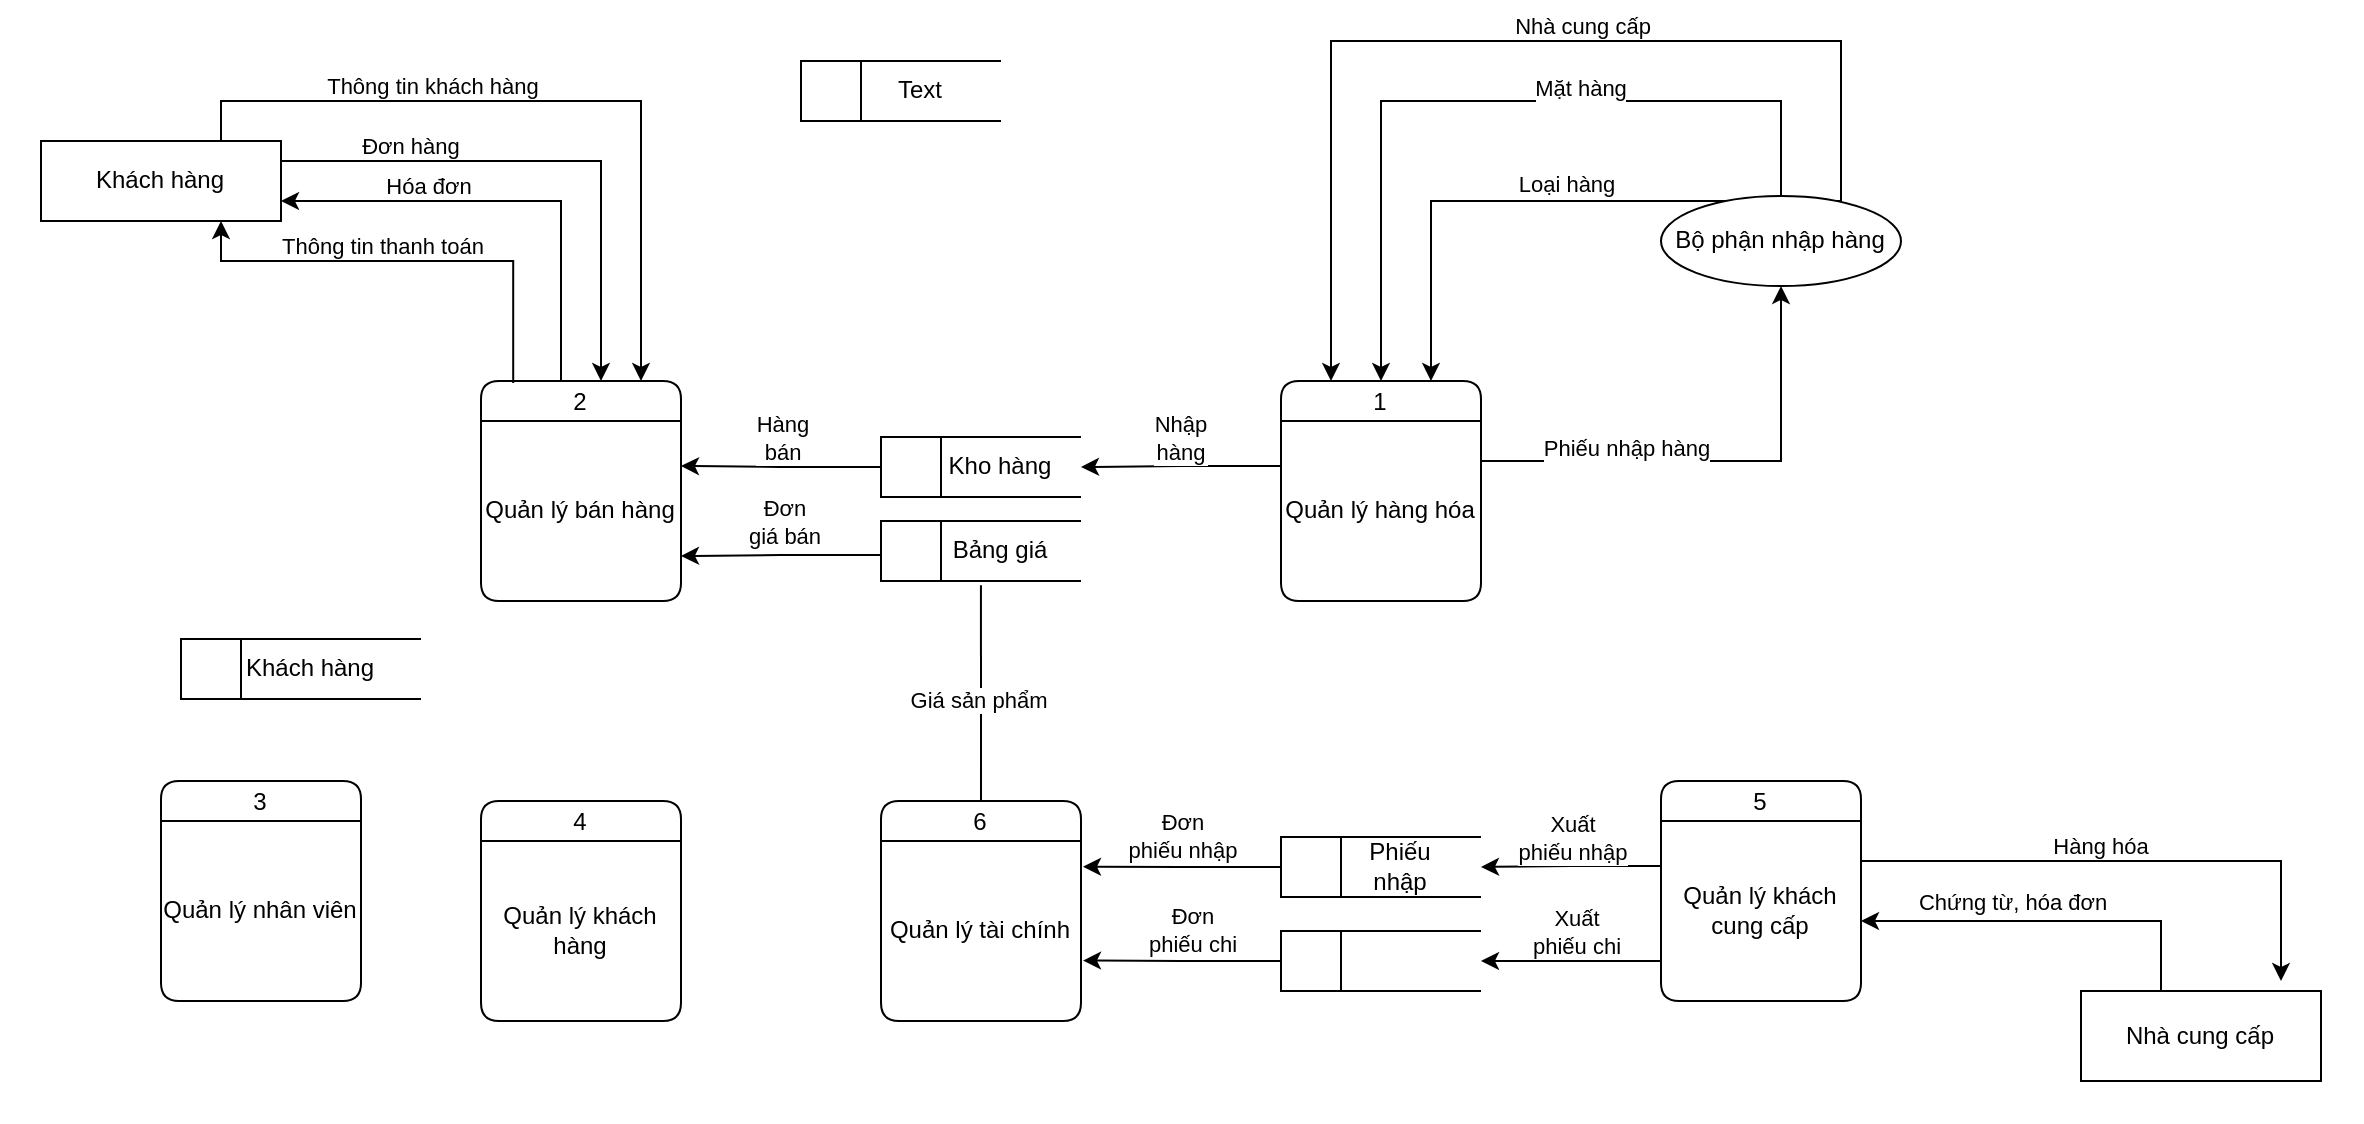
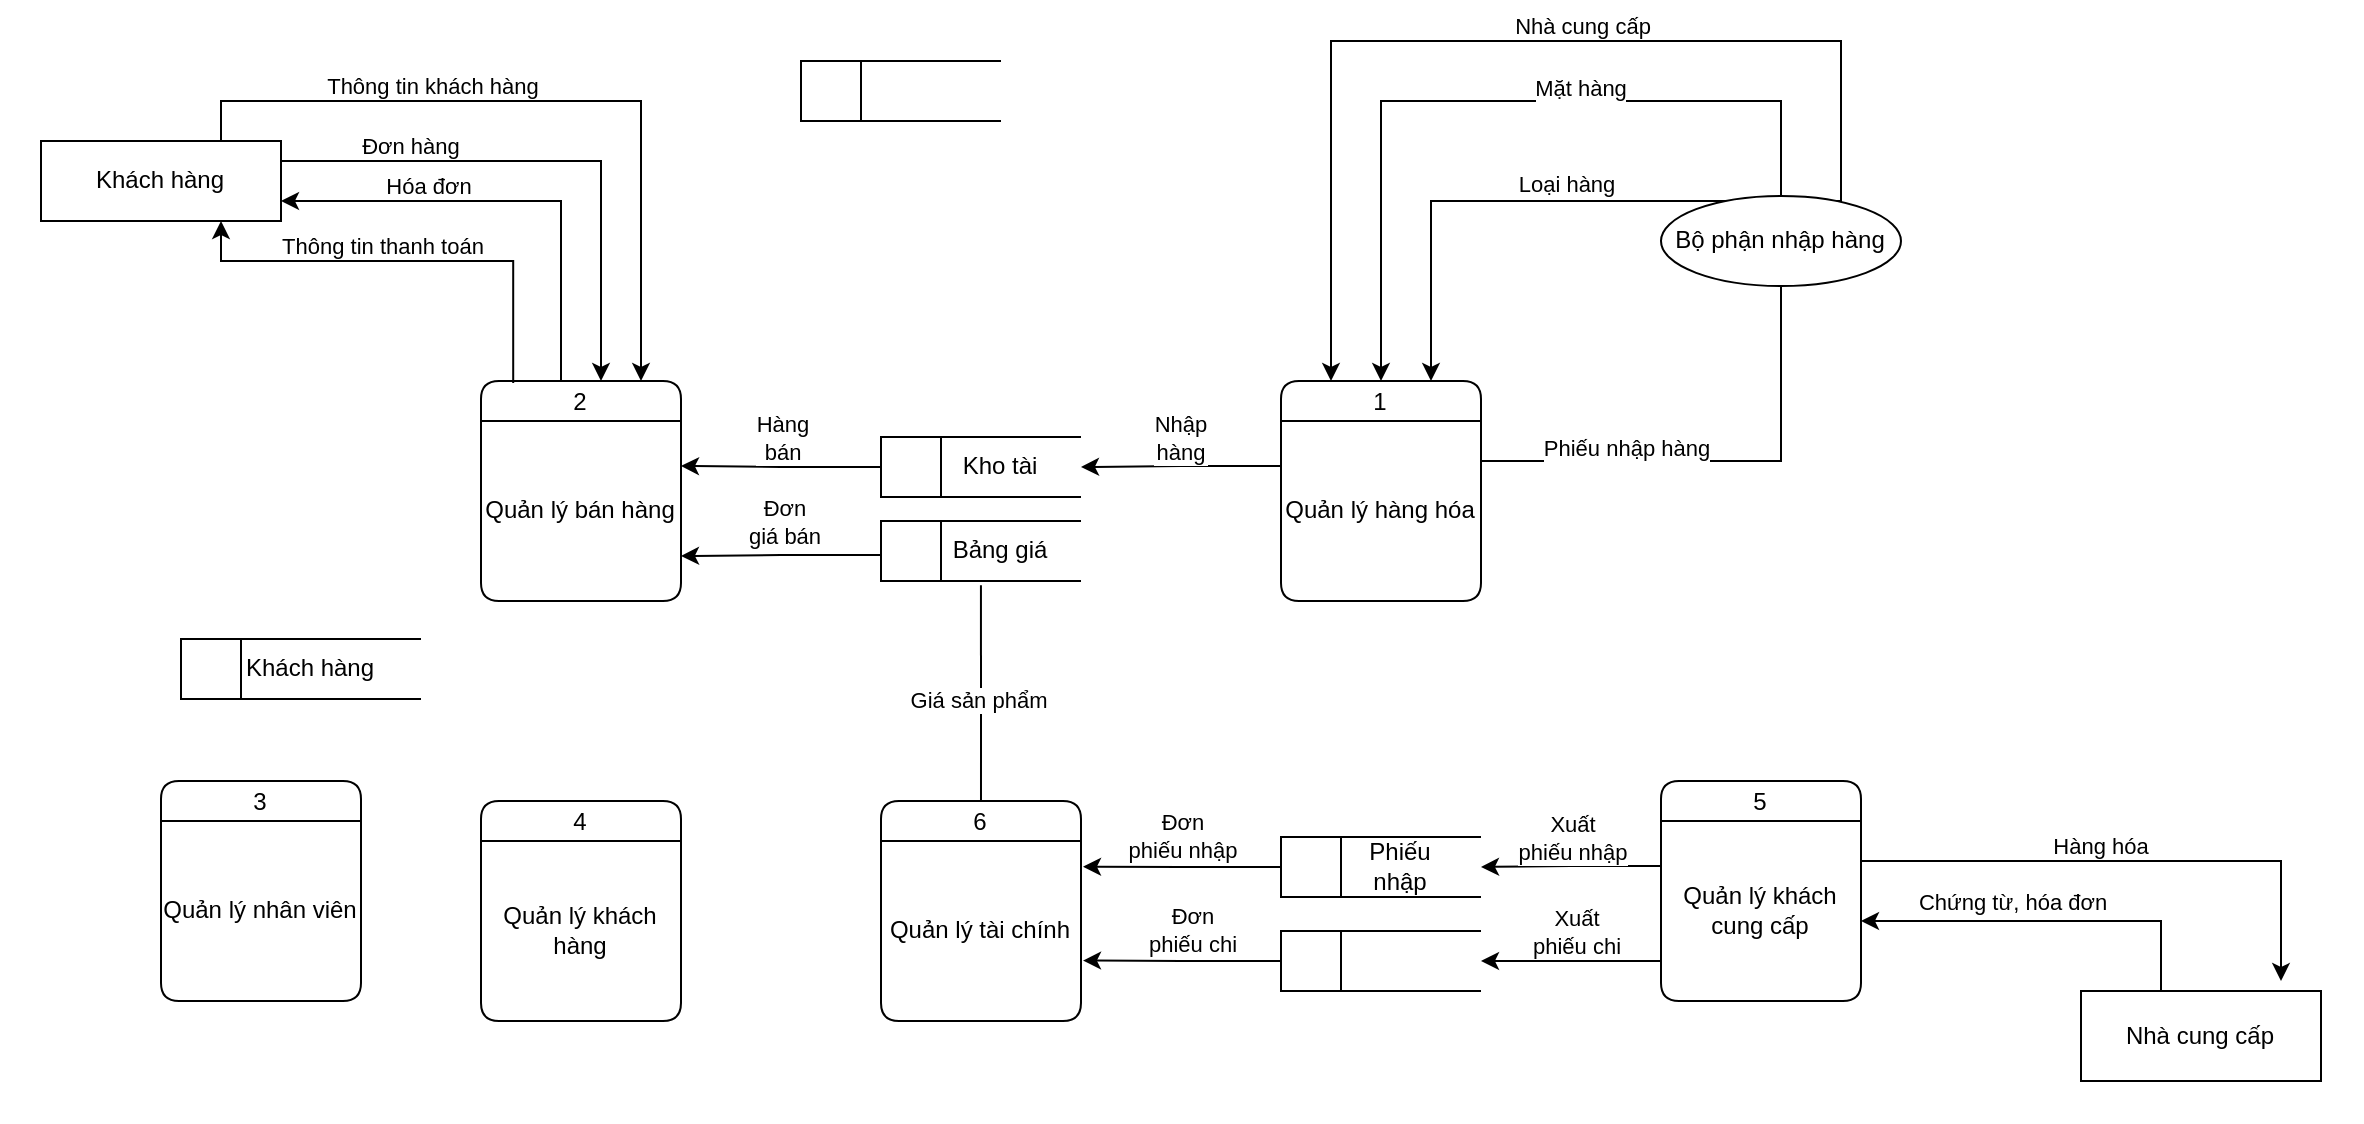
node "Text": removed
edge "Quản lý hàng hóa" -> "Bộ phận nhập hàng": arrowhead classic -> none
node "Kho hàng": label "Kho hàng" -> "Kho tài"
